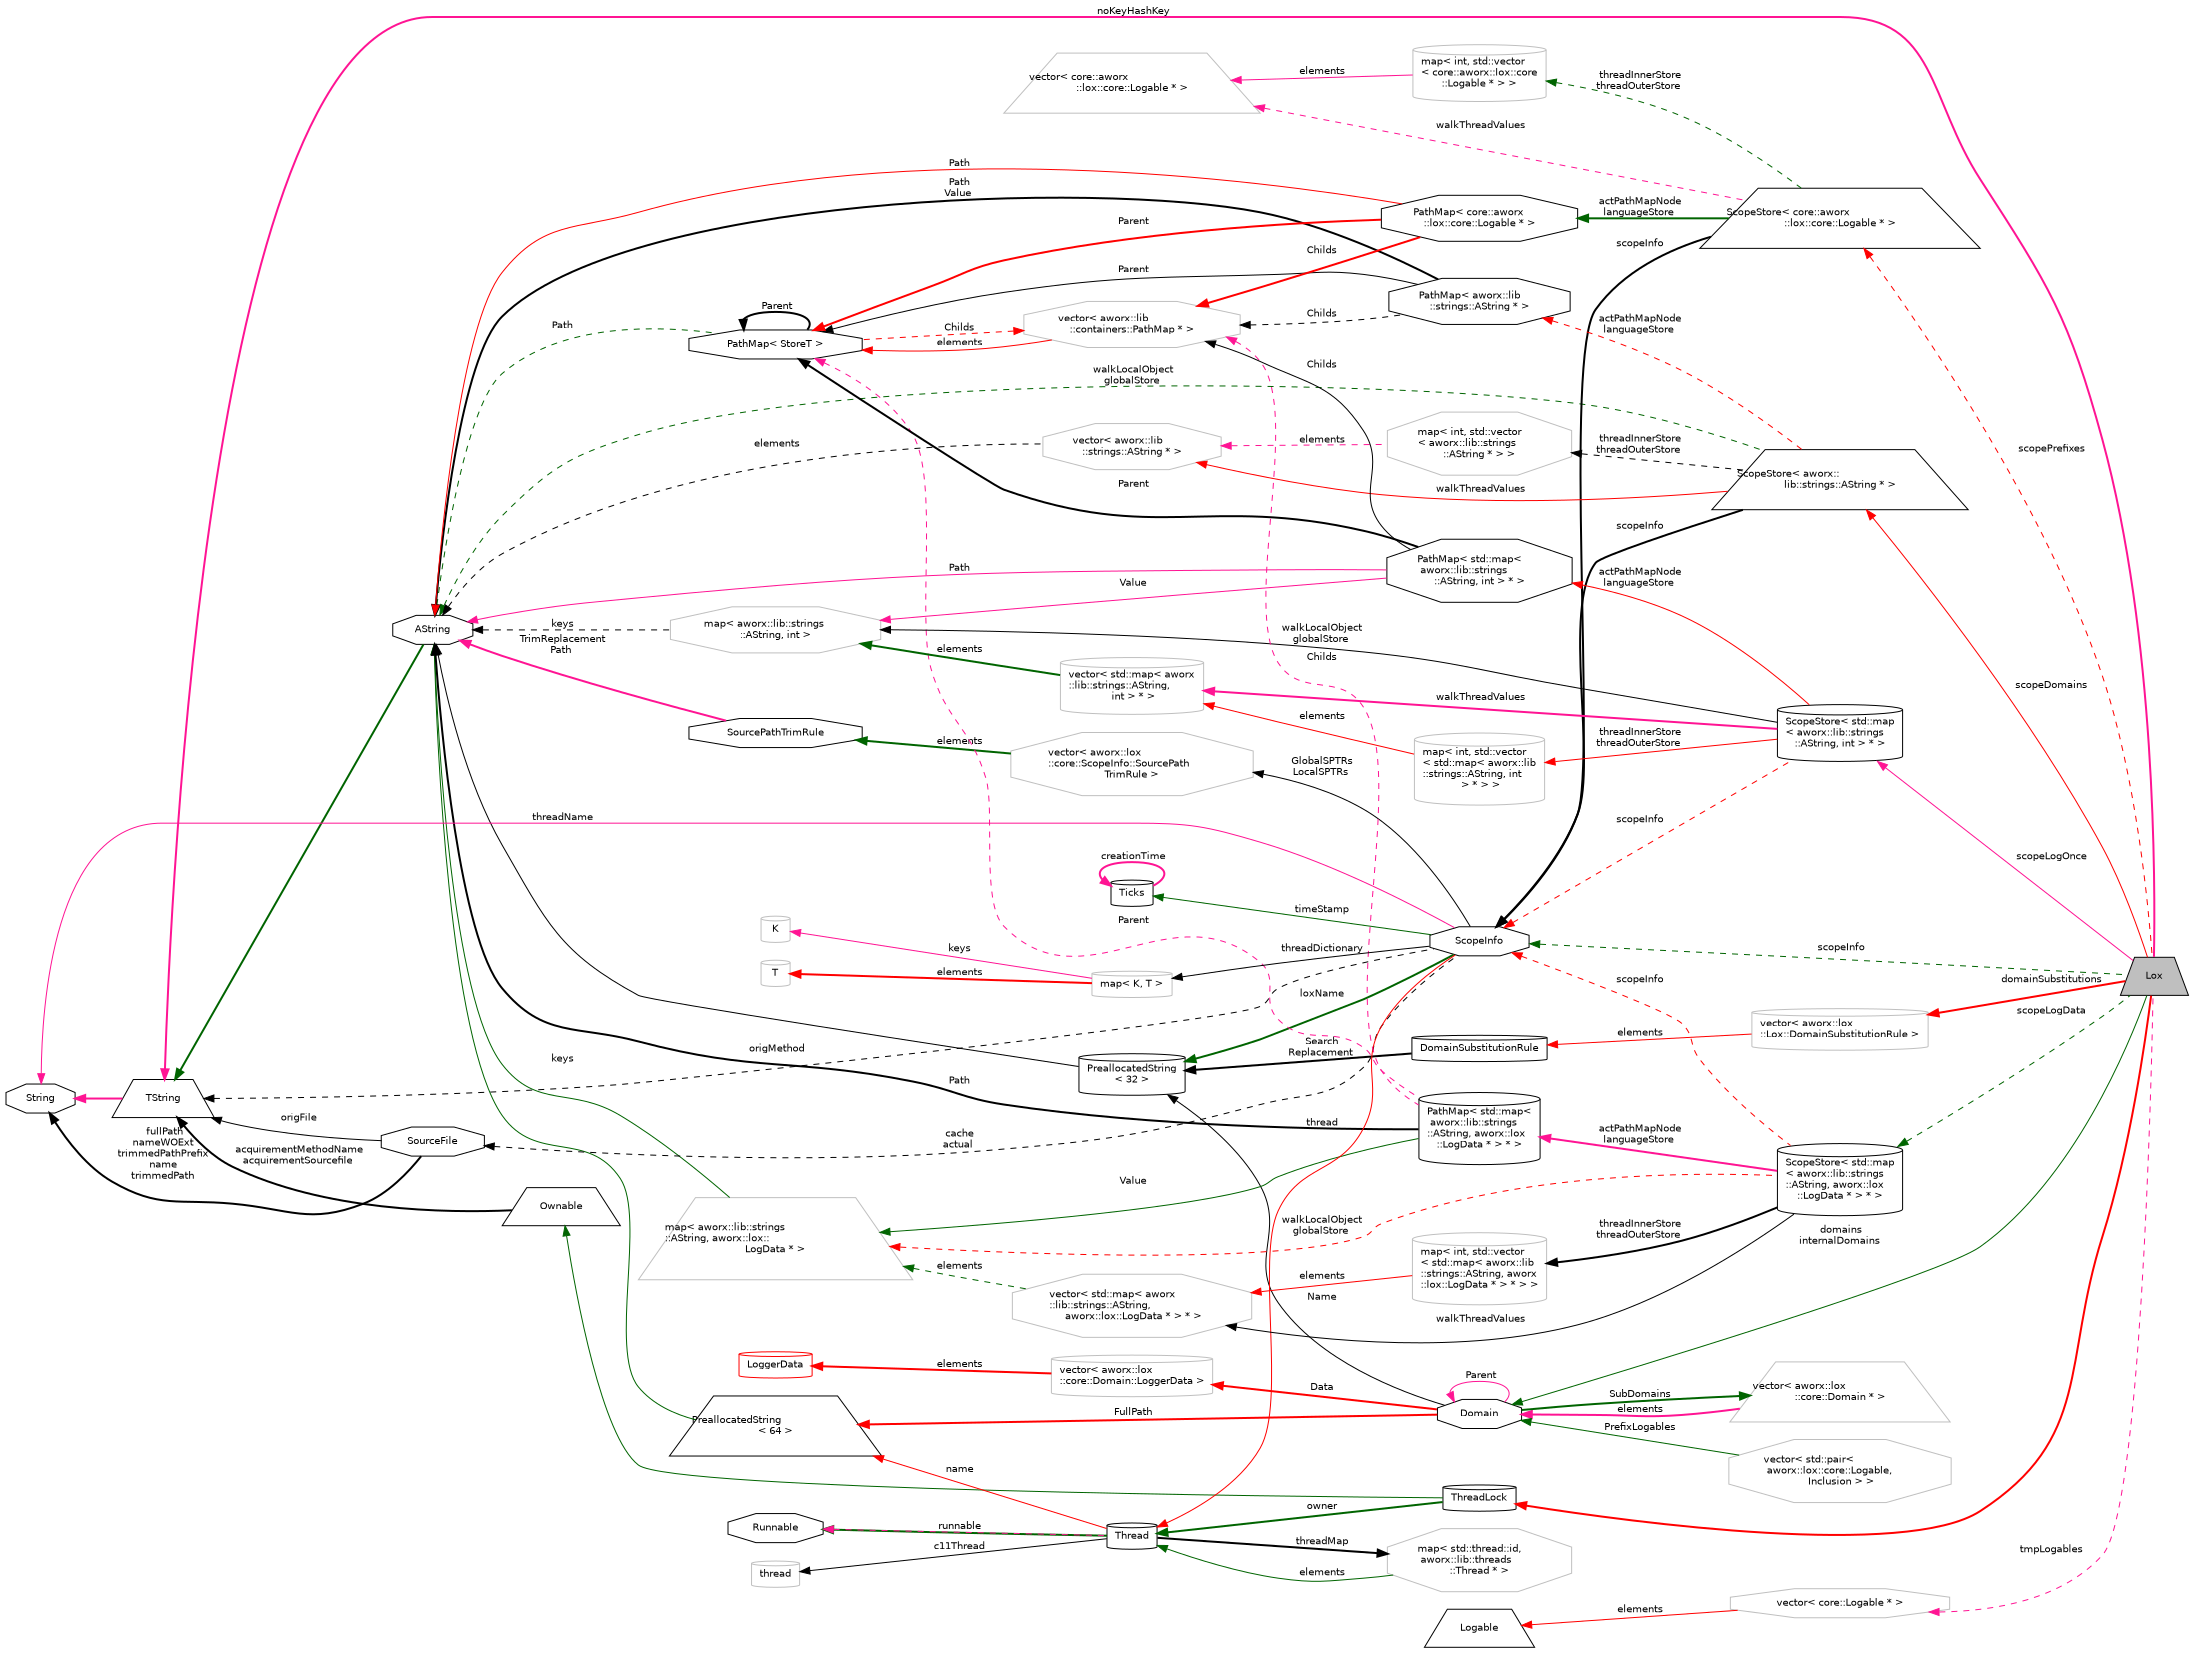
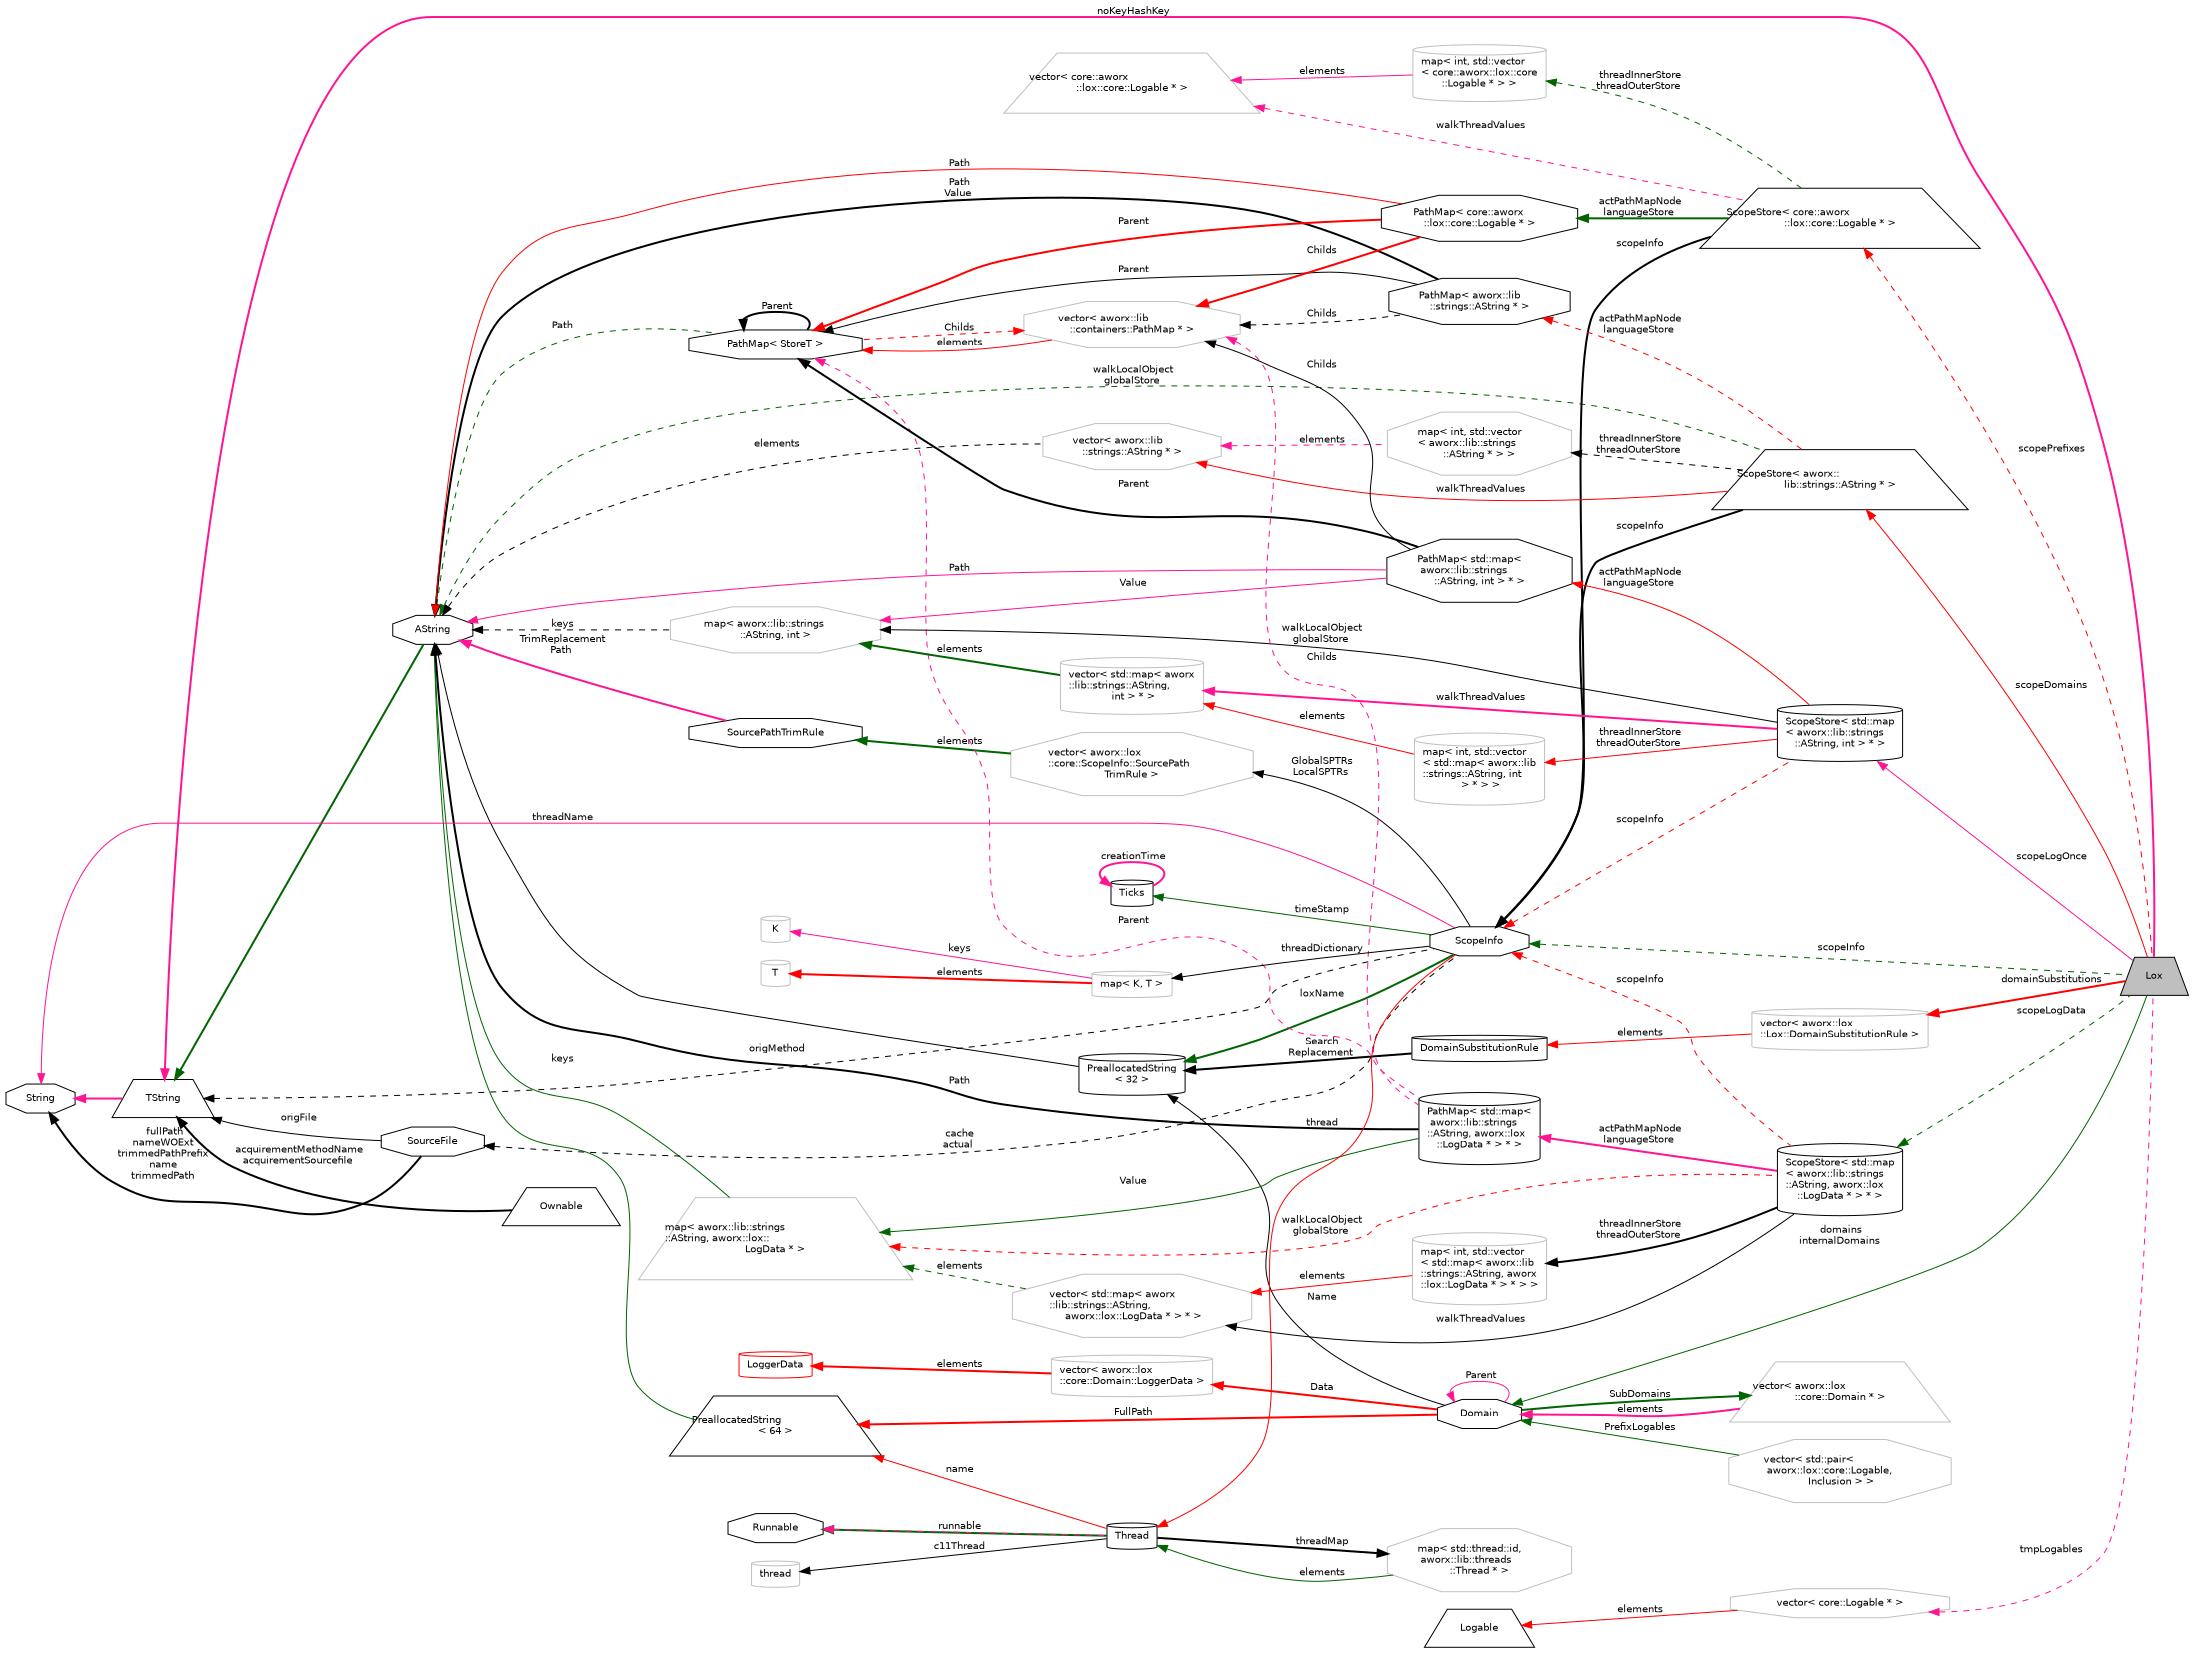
node "ThreadLock": removed
